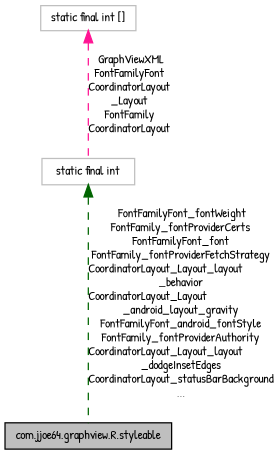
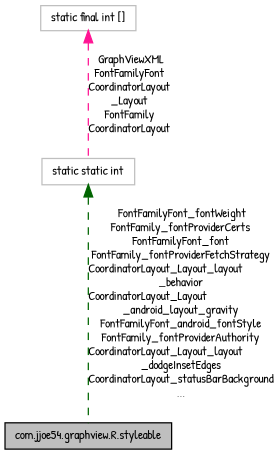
node "static final int": label "static final int" -> "static static int"
node "com.jjoe64.graphview.R.styleable": label "com.jjoe64.graphview.R.styleable" -> "com.jjoe54.graphview.R.styleable"
